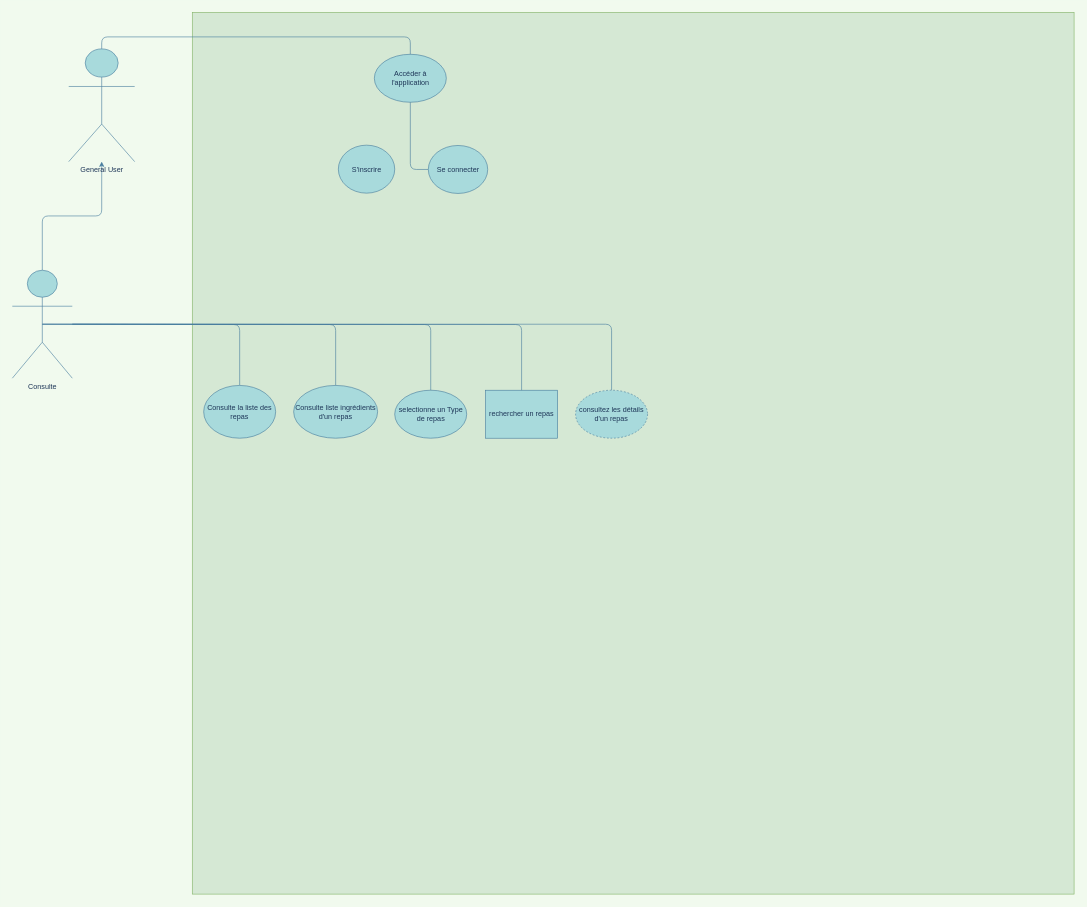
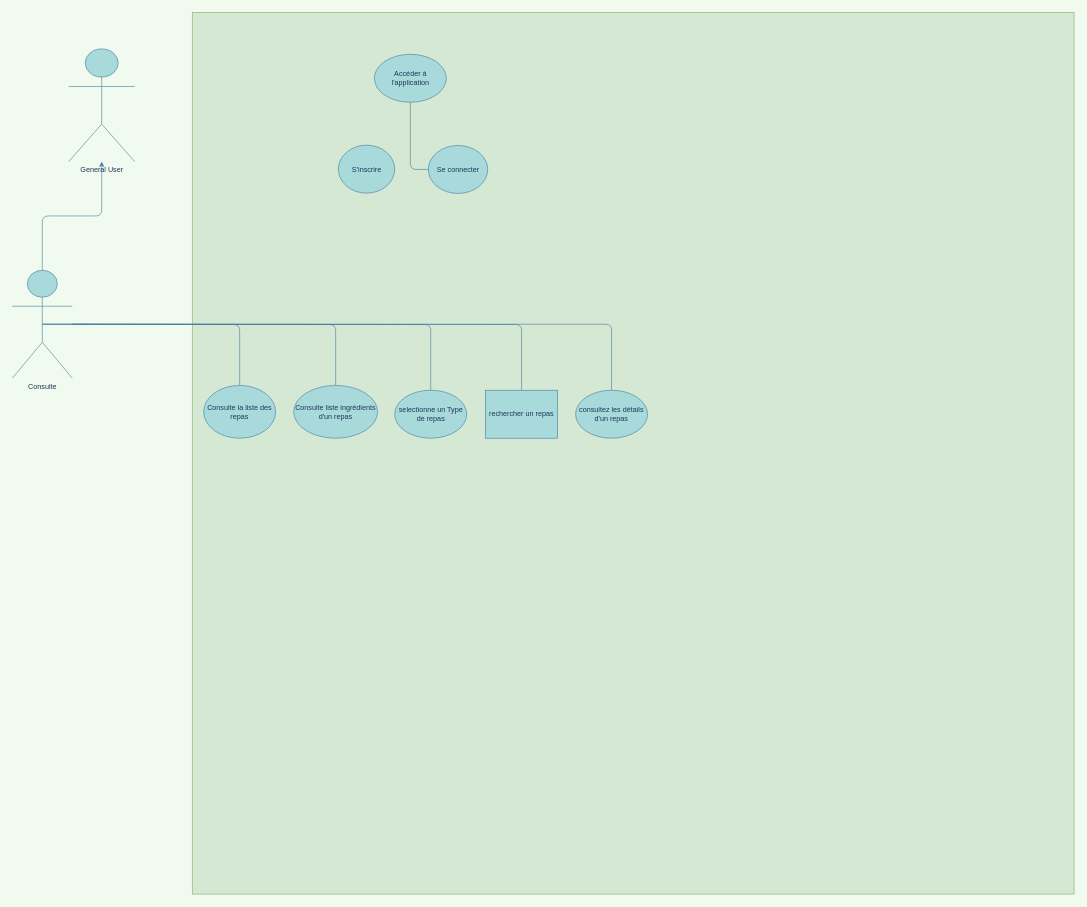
edge "Accéder à l'application" -- "General User": removed
node "consultez les détails d'un repas": style dashed -> solid
